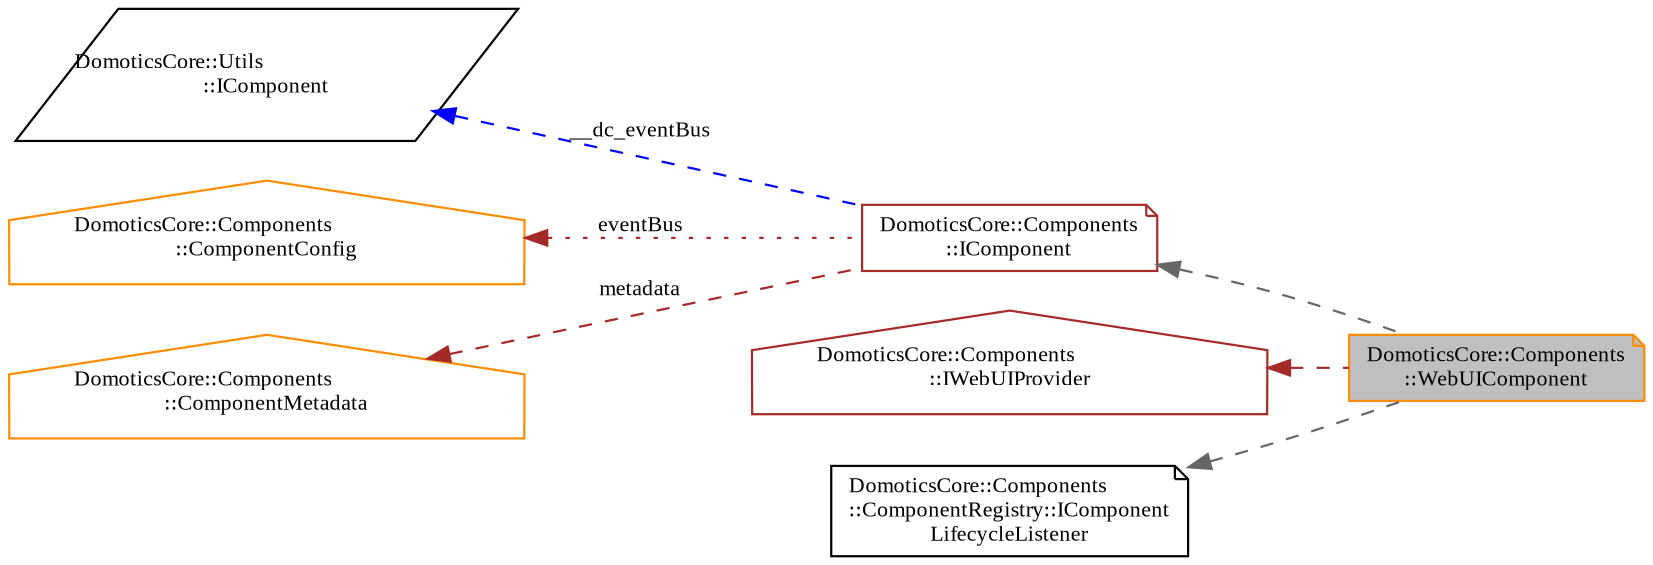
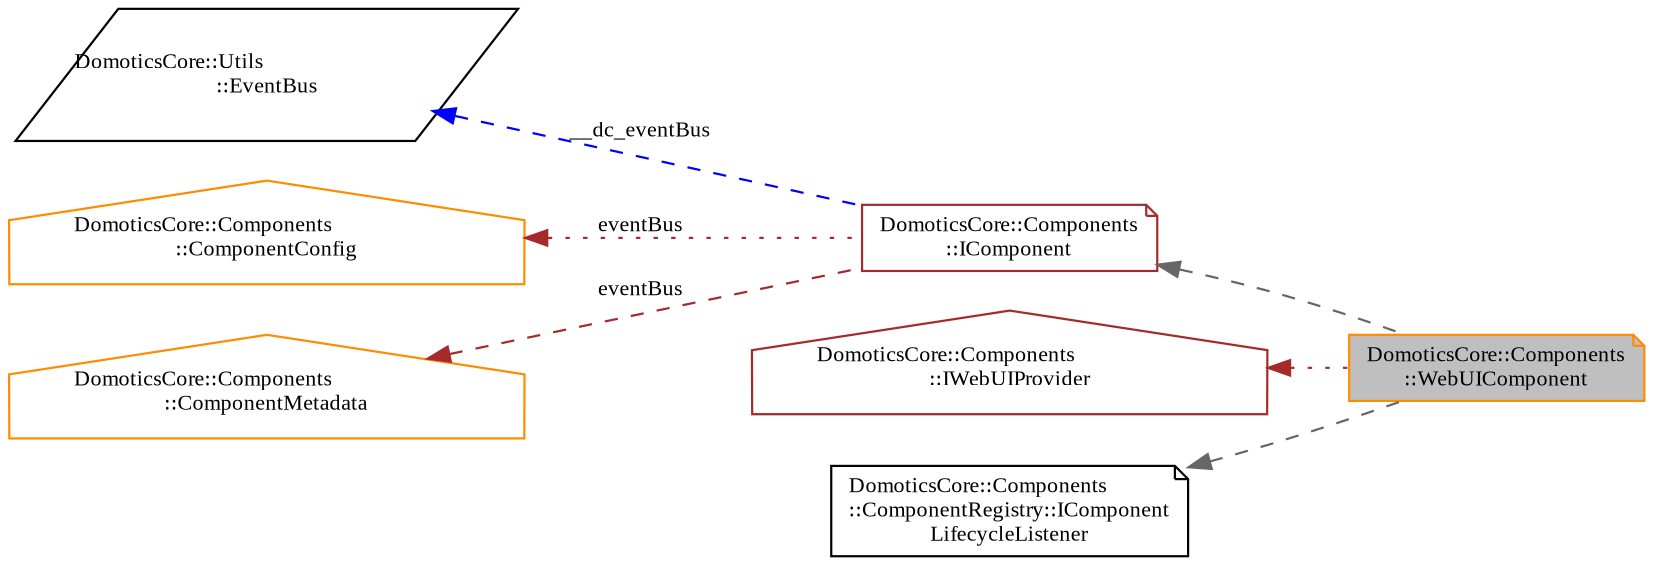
node "DomoticsCore::Utils ::IComponent": label "DomoticsCore::Utils ::IComponent" -> "DomoticsCore::Utils ::EventBus"
edge "DomoticsCore::Components ::IComponent" -> "DomoticsCore::Components ::ComponentMetadata": label " metadata" -> " eventBus"
edge "DomoticsCore::Components ::WebUIComponent" -> "DomoticsCore::Components ::IWebUIProvider": style dashed -> dotted
